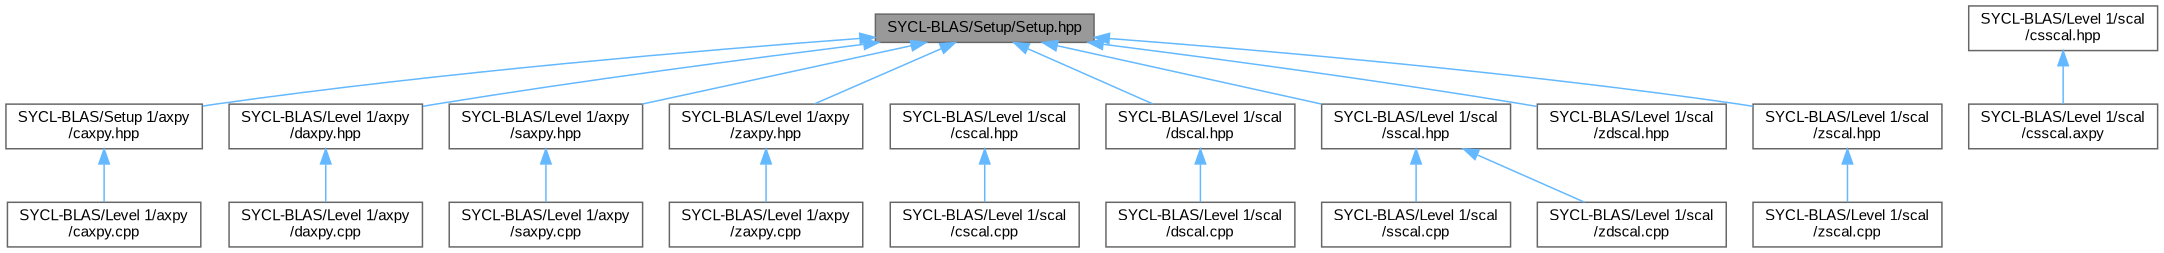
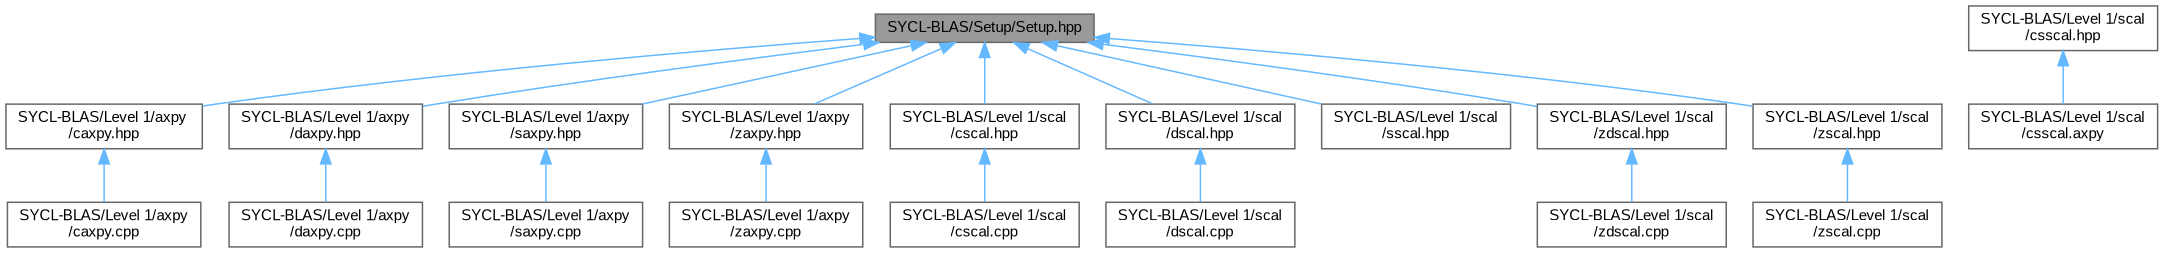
edge "SYCL-BLAS/Level 1/scal /cscal.hpp" -> "SYCL-BLAS/Setup/Setup.hpp": added
node "SYCL-BLAS/Setup 1/axpy /caxpy.hpp": label "SYCL-BLAS/Setup 1/axpy /caxpy.hpp" -> "SYCL-BLAS/Level 1/axpy /caxpy.hpp"
edge "SYCL-BLAS/Level 1/scal /zdscal.cpp" -> "SYCL-BLAS/Level 1/scal /sscal.hpp": now "SYCL-BLAS/Level 1/scal /zdscal.cpp" -> "SYCL-BLAS/Level 1/scal /zdscal.hpp"
node "SYCL-BLAS/Level 1/scal /sscal.cpp": removed
